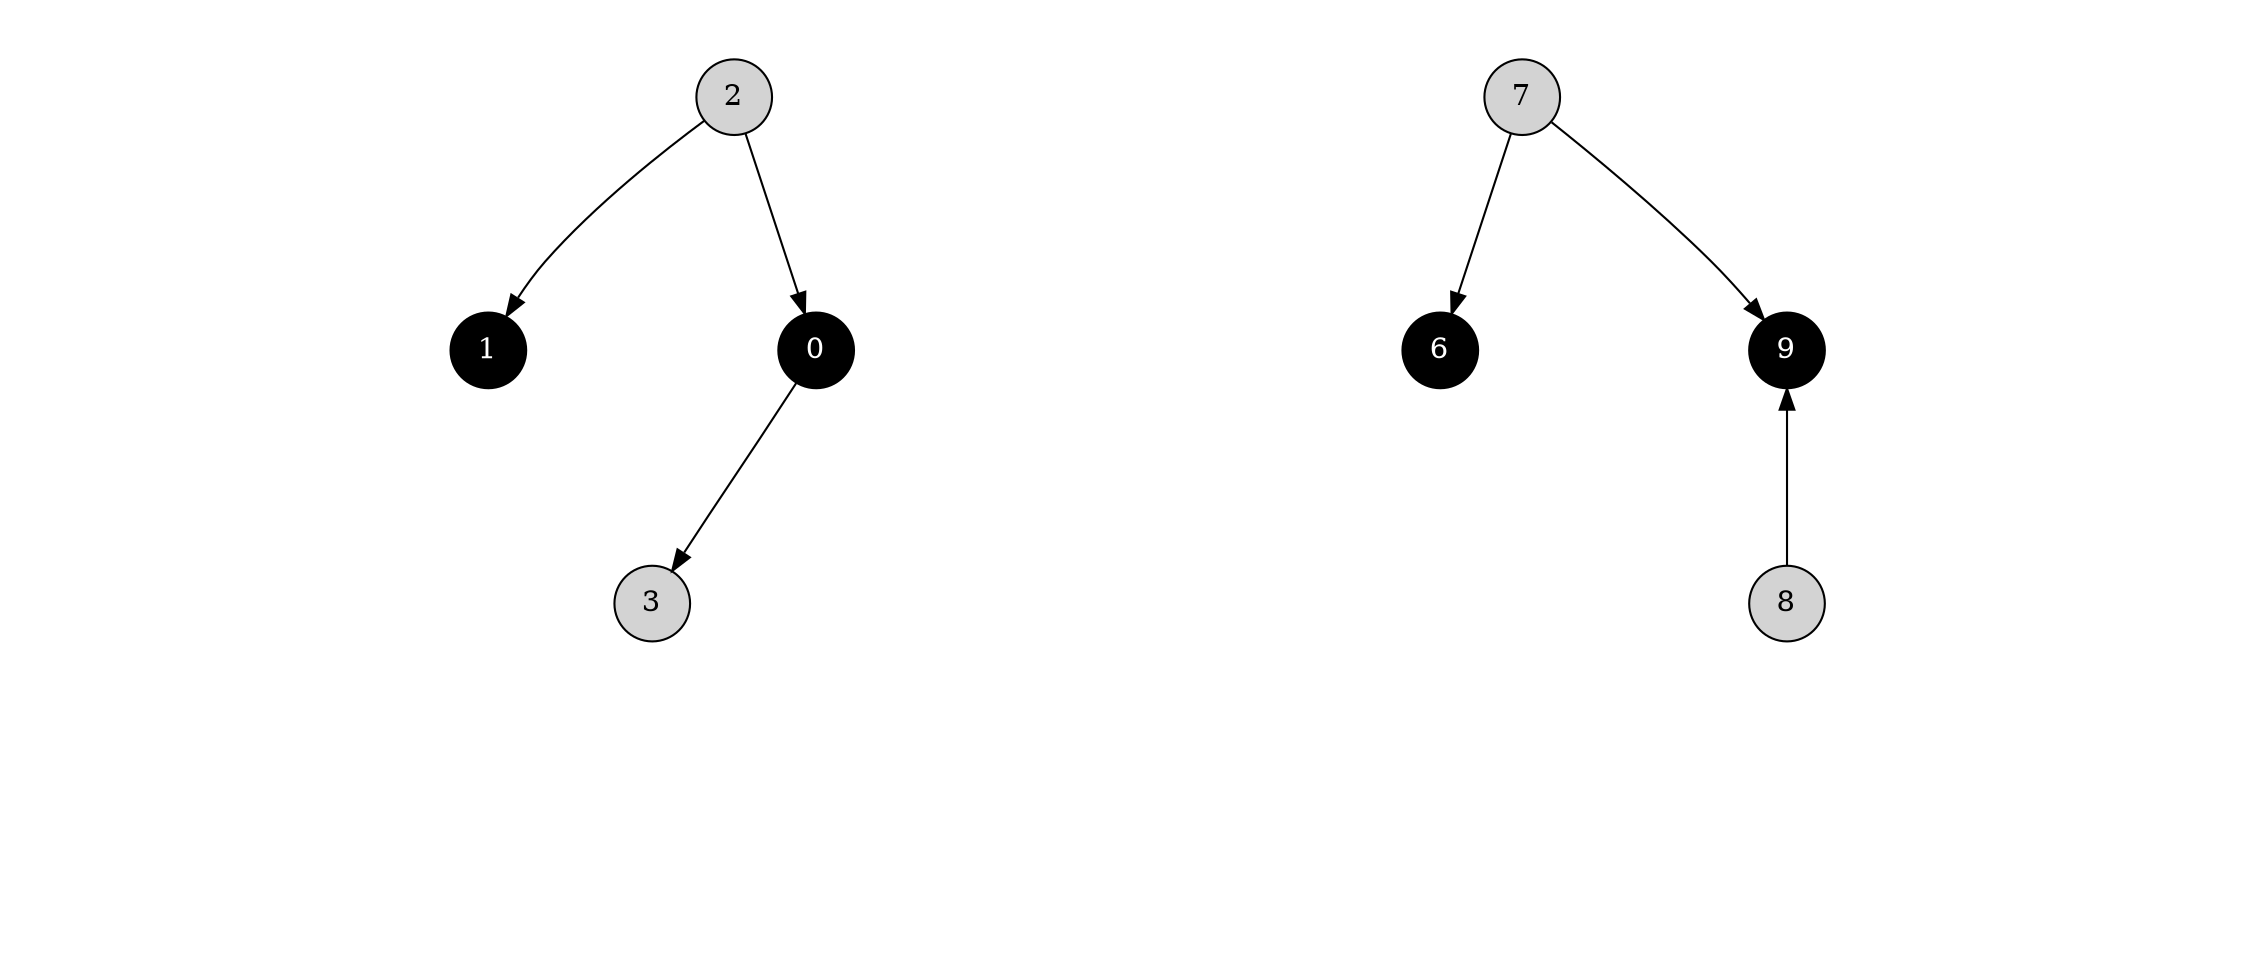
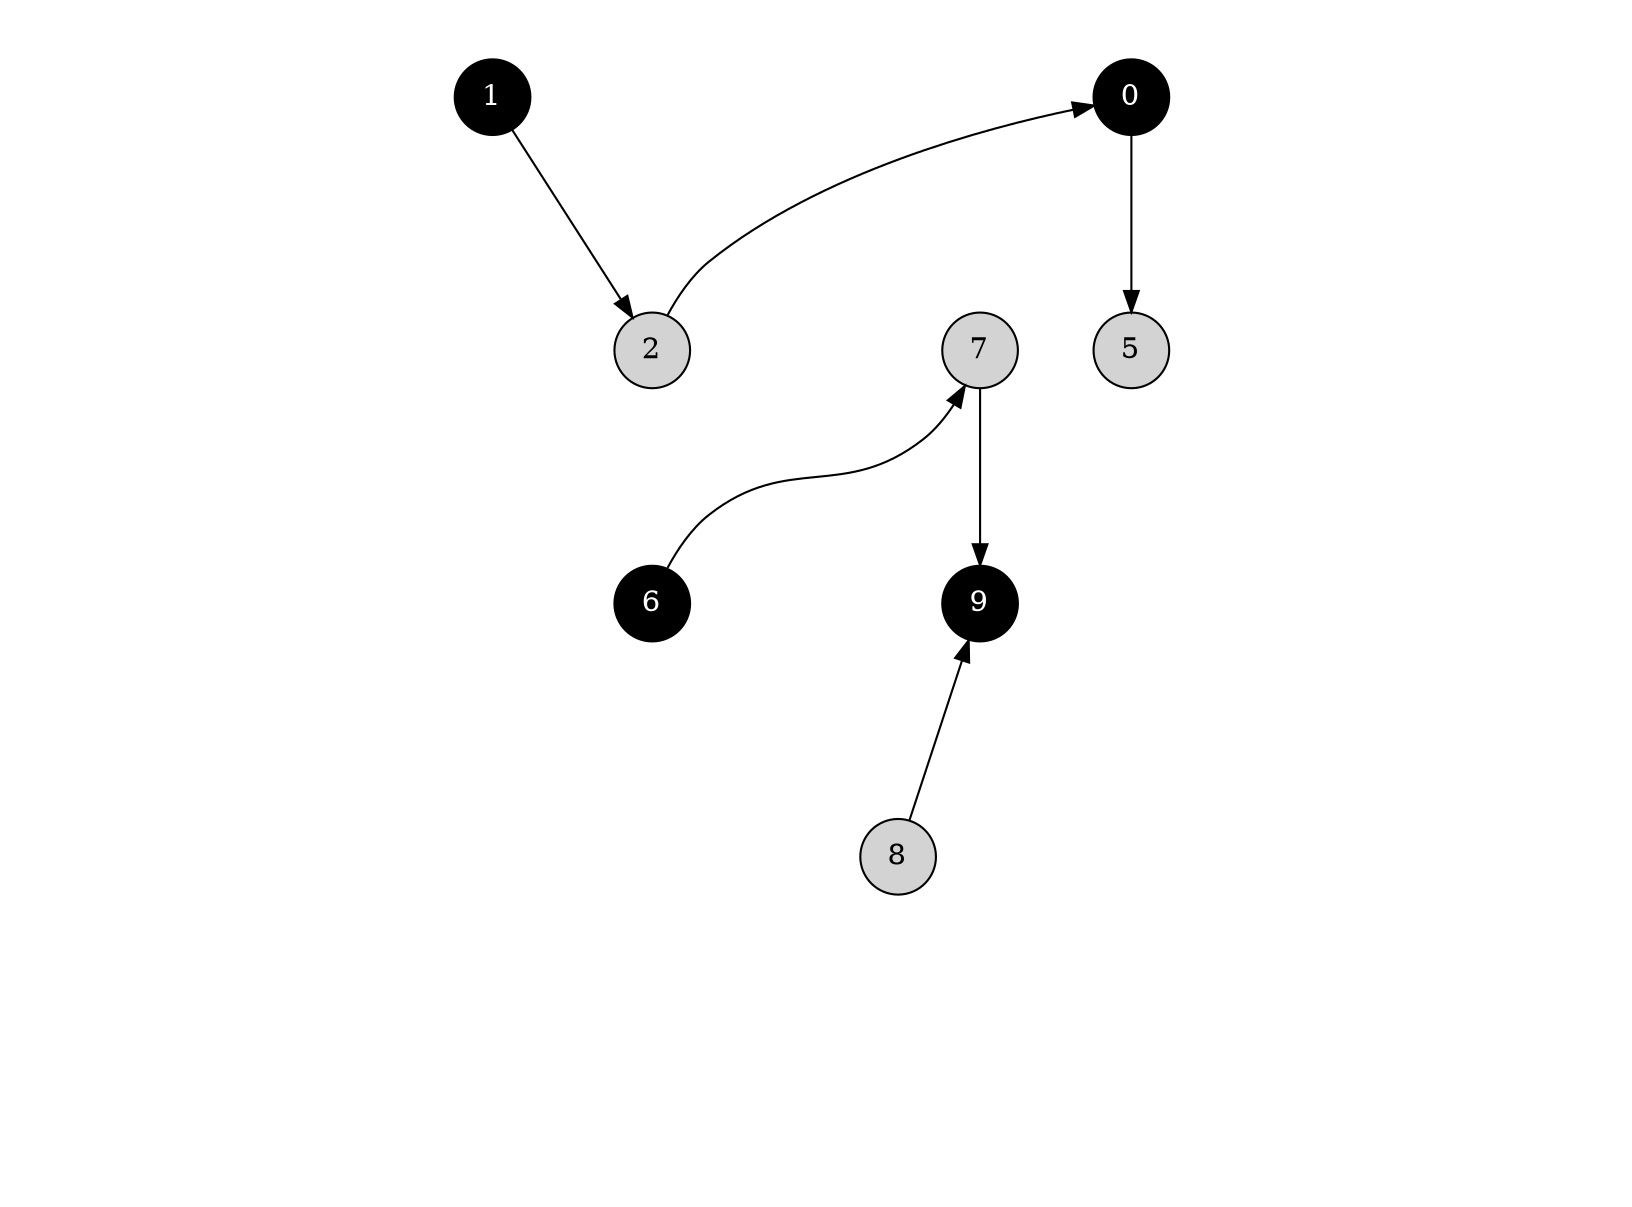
edge "2" -> "1": reversed
edge "7" -> "6": reversed
node "3": label "3" -> "5"
